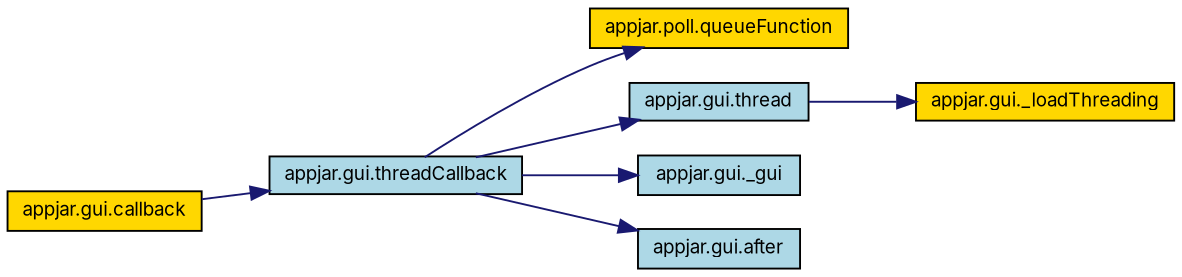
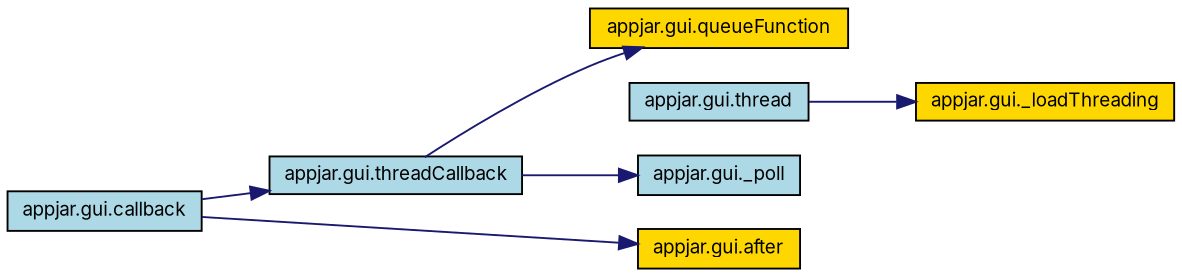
node "appjar.poll.queueFunction": label "appjar.poll.queueFunction" -> "appjar.gui.queueFunction"
edge "appjar.gui.threadCallback" -> "appjar.gui.thread": removed
node "appjar.gui._gui": label "appjar.gui._gui" -> "appjar.gui._poll"
edge "appjar.gui.threadCallback" -> "appjar.gui.after": now "appjar.gui.callback" -> "appjar.gui.after"
node "appjar.gui.callback": fillcolor gold -> lightblue
node "appjar.gui.after": fillcolor lightblue -> gold
